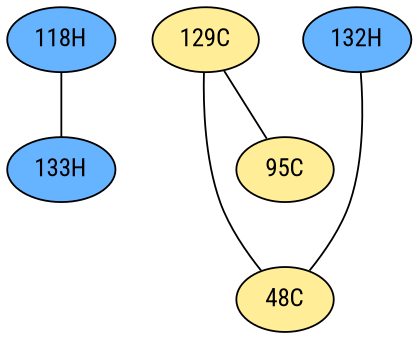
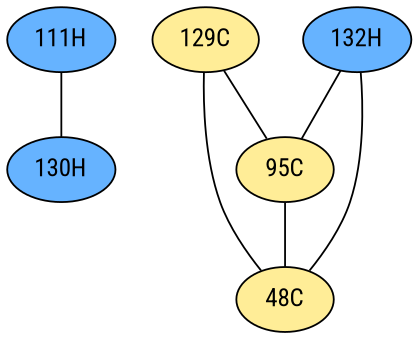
node "118H": label "118H" -> "111H"
edge "132H" -- "95C": added
node "133H": label "133H" -> "130H"
edge "95C" -- "48C": added
